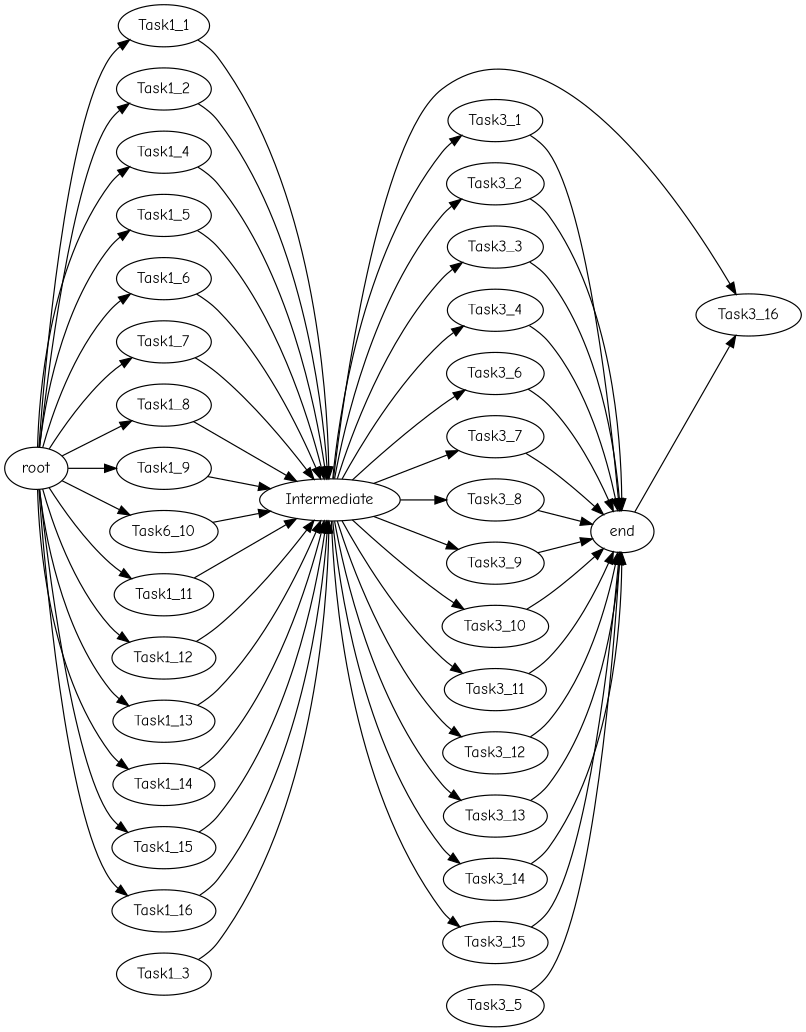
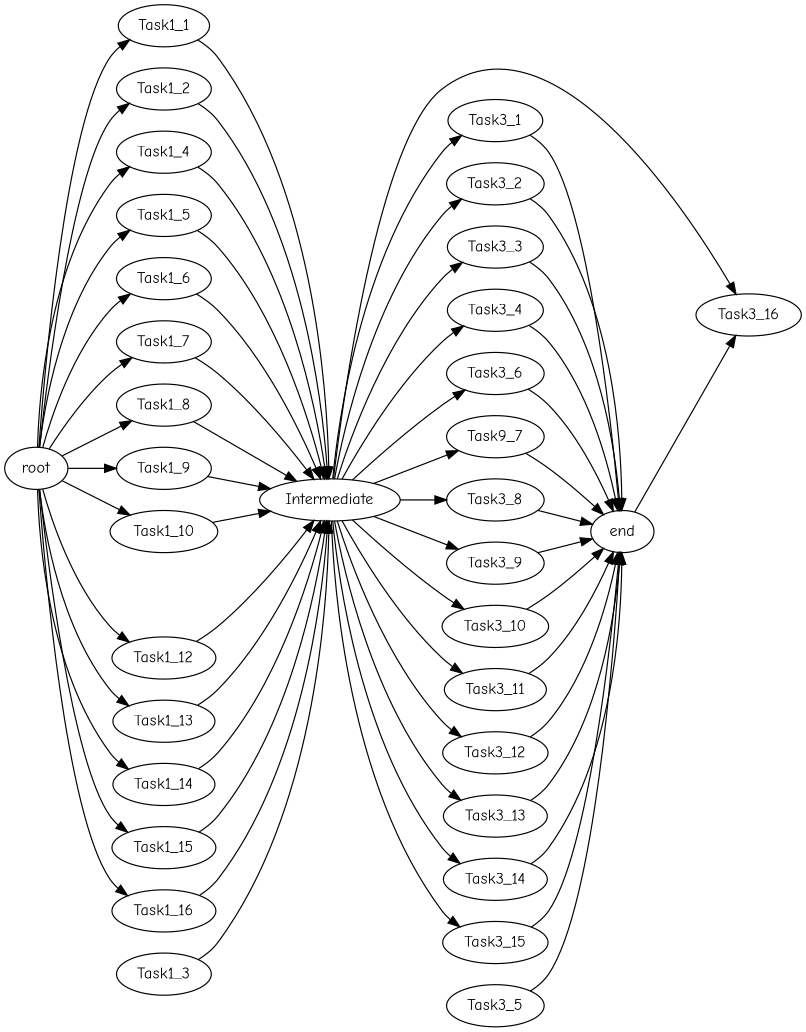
node "Task3_7": label "Task3_7" -> "Task9_7"
node "Task6_10": label "Task6_10" -> "Task1_10"
node "Task1_11": removed
